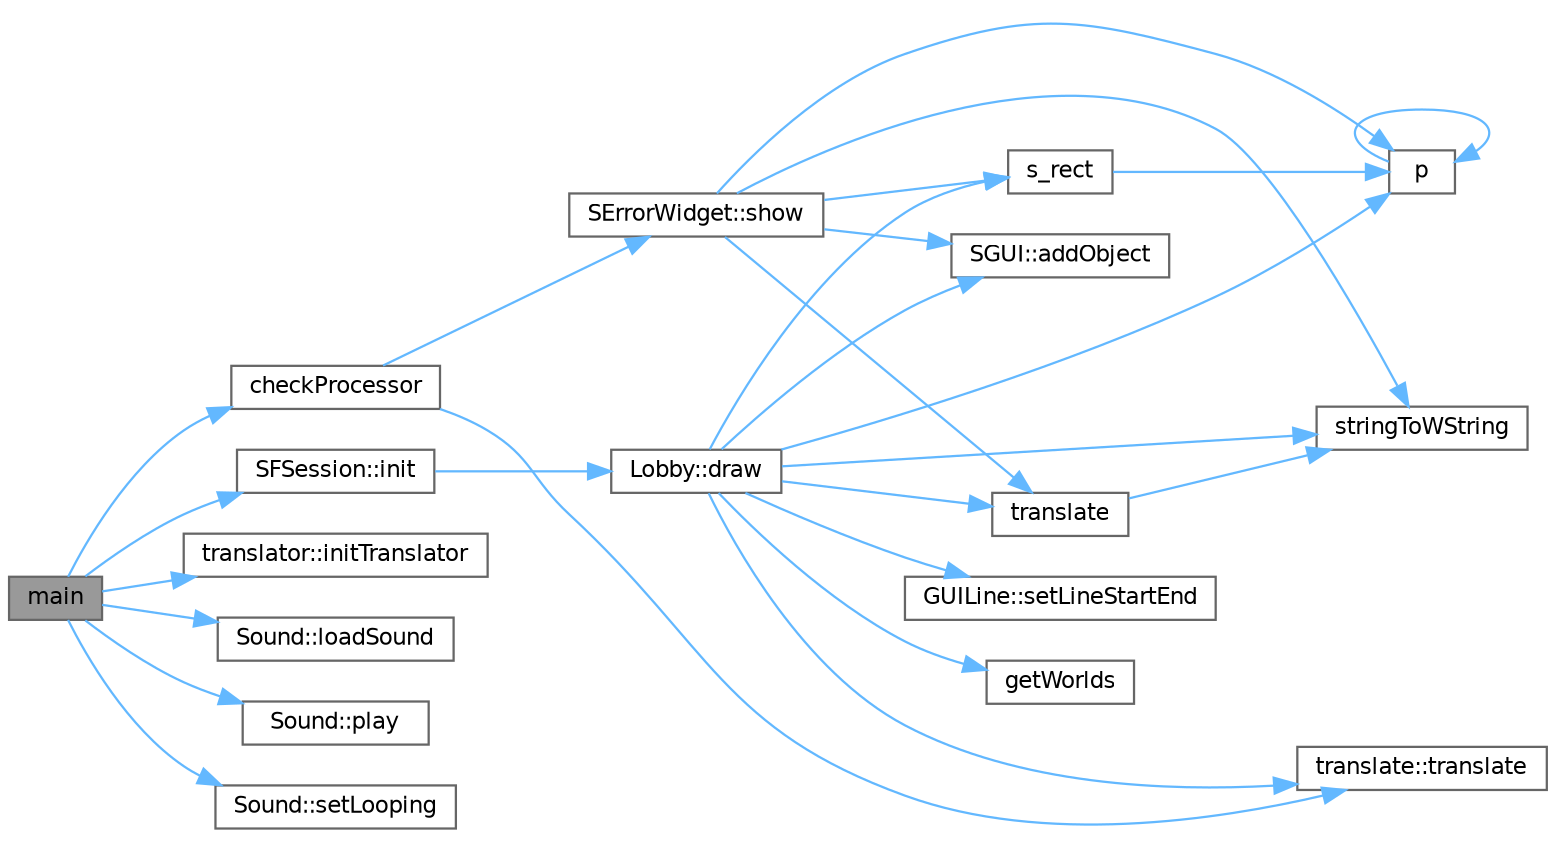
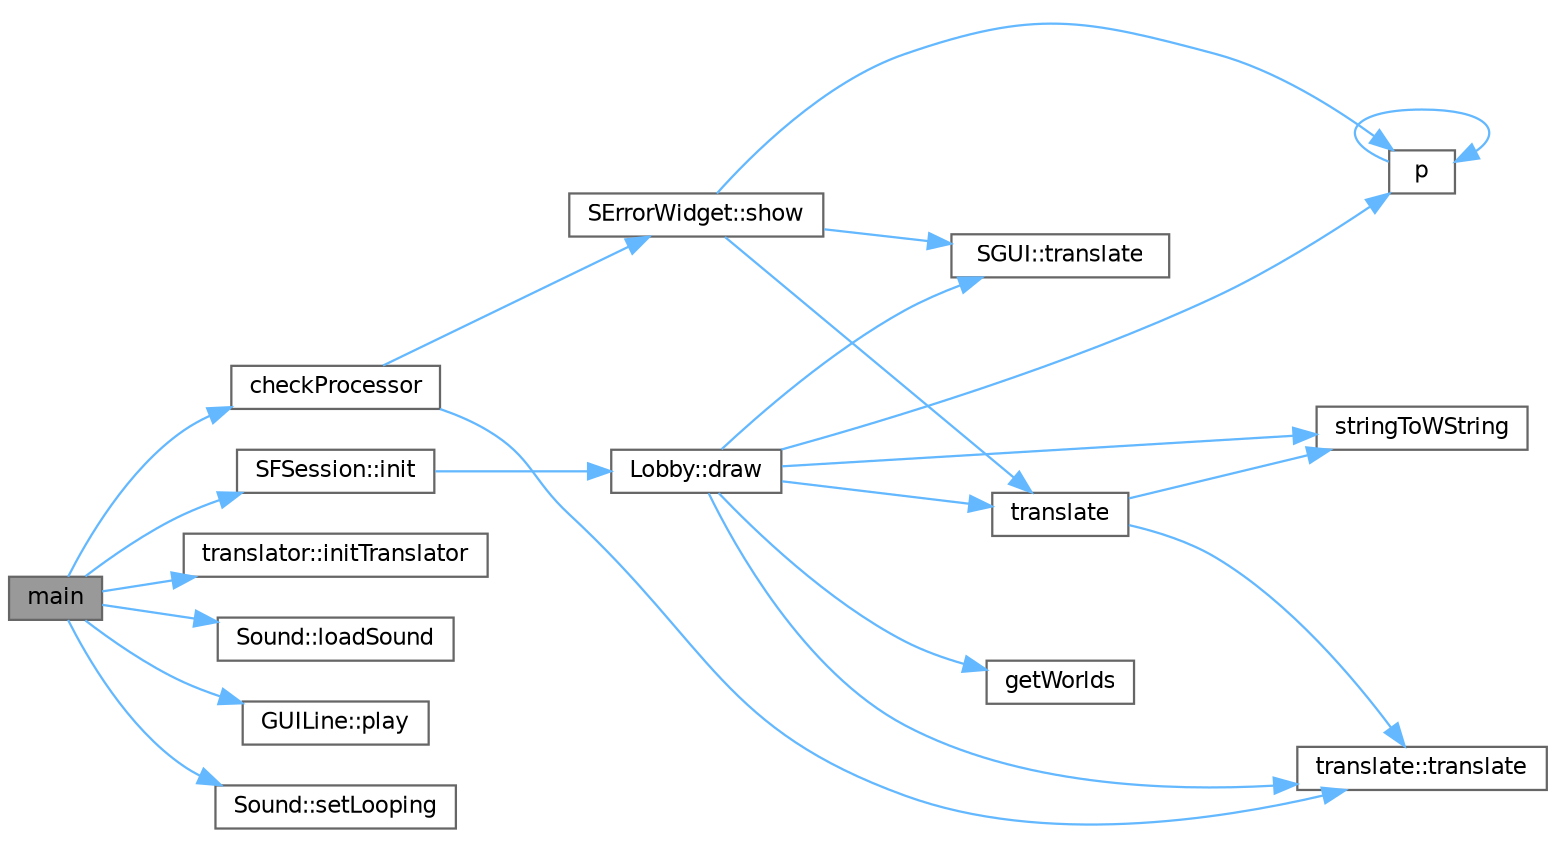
edge "SErrorWidget::show" -> "stringToWString": removed
node "s_rect": removed
node "SGUI::addObject": label "SGUI::addObject" -> "SGUI::translate"
node "GUILine::setLineStartEnd": removed
edge "translate" -> "translate::translate": added
node "Sound::play": label "Sound::play" -> "GUILine::play"
